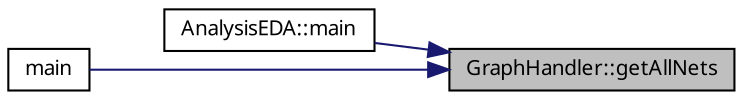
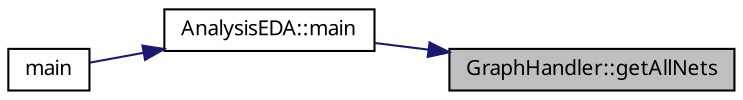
edge "main" -> "GraphHandler::getAllNets": now "main" -> "AnalysisEDA::main"
